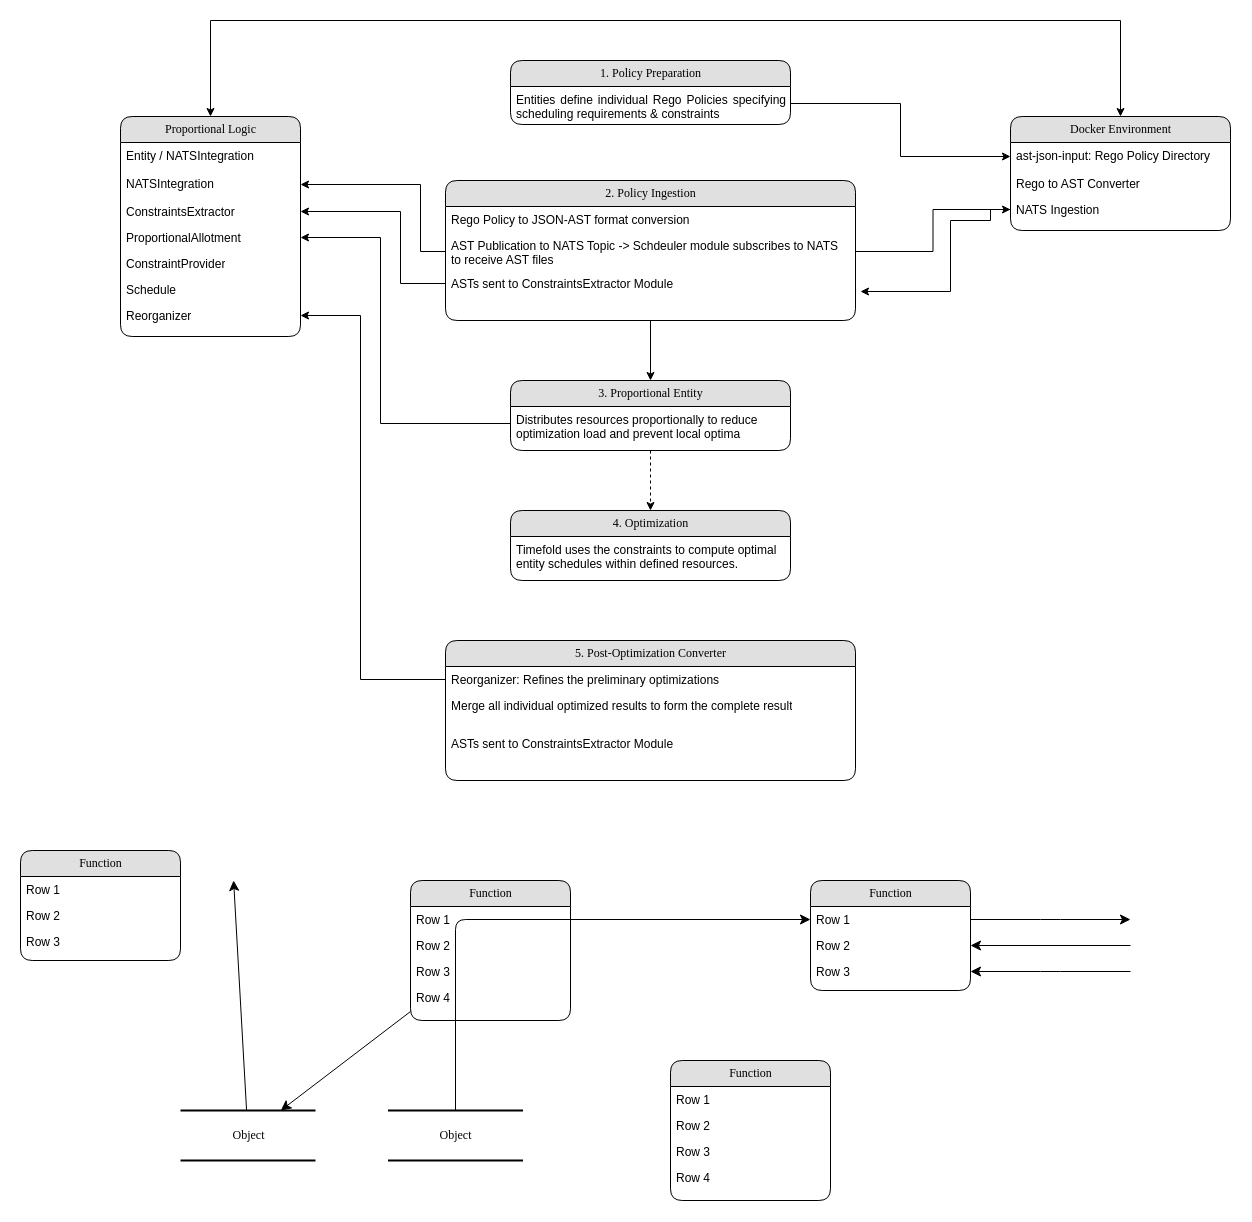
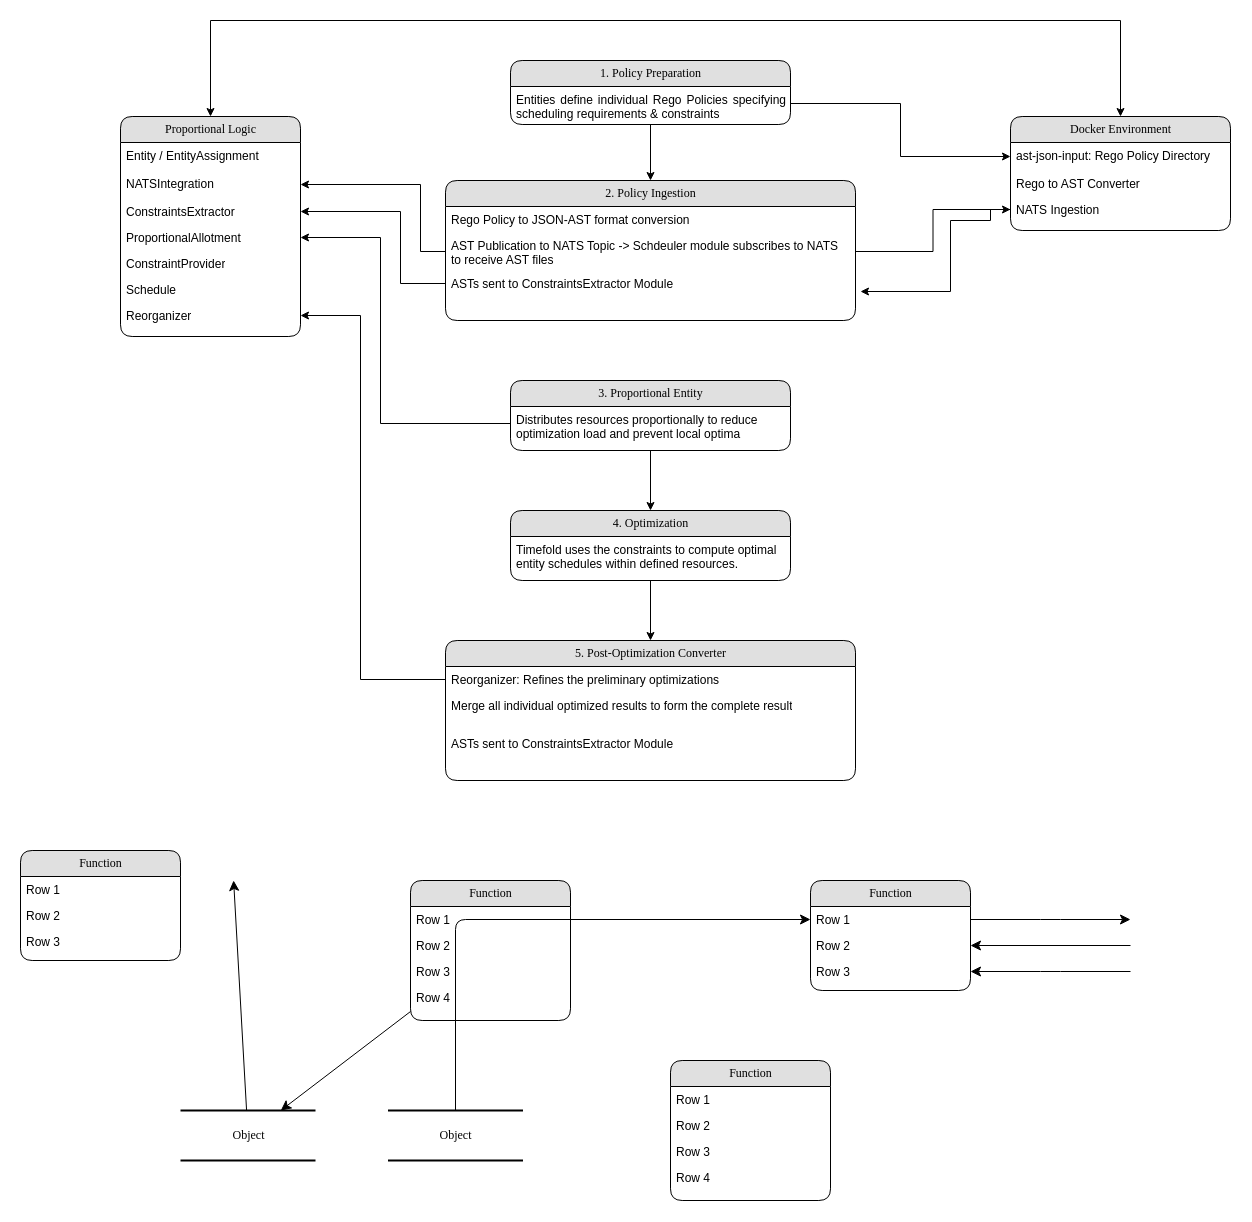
edge "1. Policy Preparation" -> "2. Policy Ingestion": added
node "Entity / NATSIntegration": label "Entity / NATSIntegration" -> "Entity / EntityAssignment"
edge "2. Policy Ingestion" -> "3. Proportional Entity": removed
edge "3. Proportional Entity" -> "4. Optimization": style dashed -> solid
edge "4. Optimization" -> "5. Post-Optimization Converter": added
